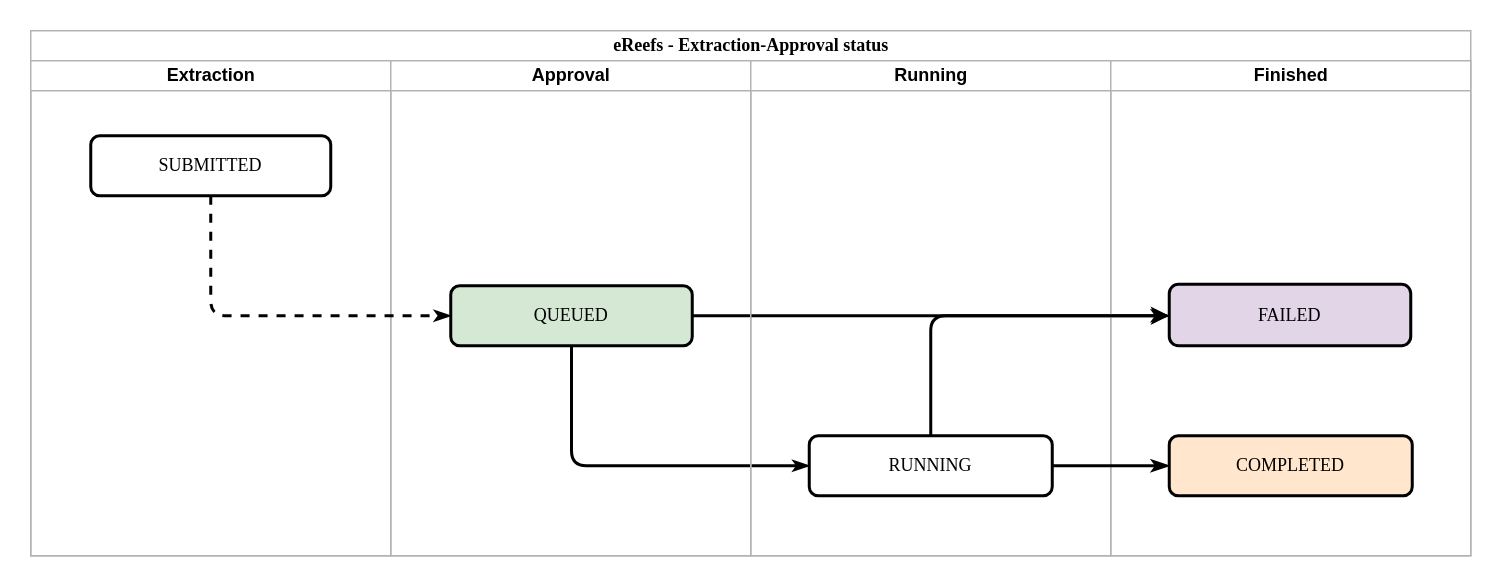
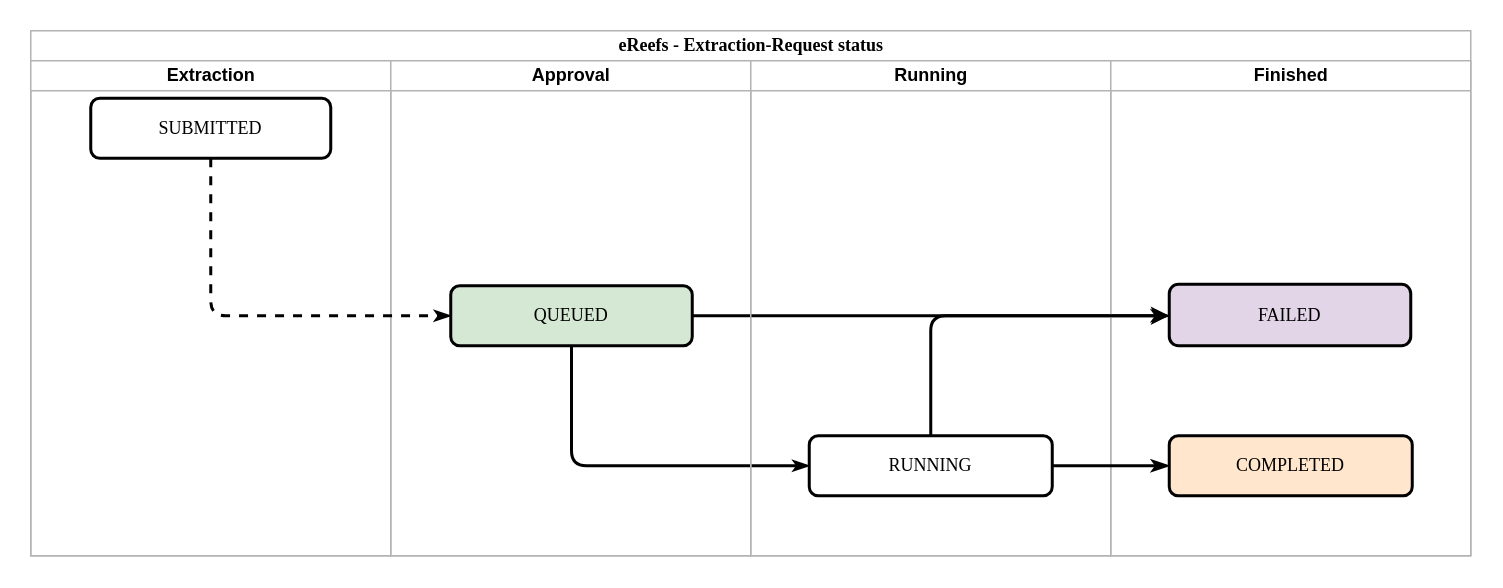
node "eReefs - Extraction-Approval status": label "eReefs - Extraction-Approval status" -> "eReefs - Extraction-Request status"
node "SUBMITTED": moved (211, 166) -> (211, 128)
